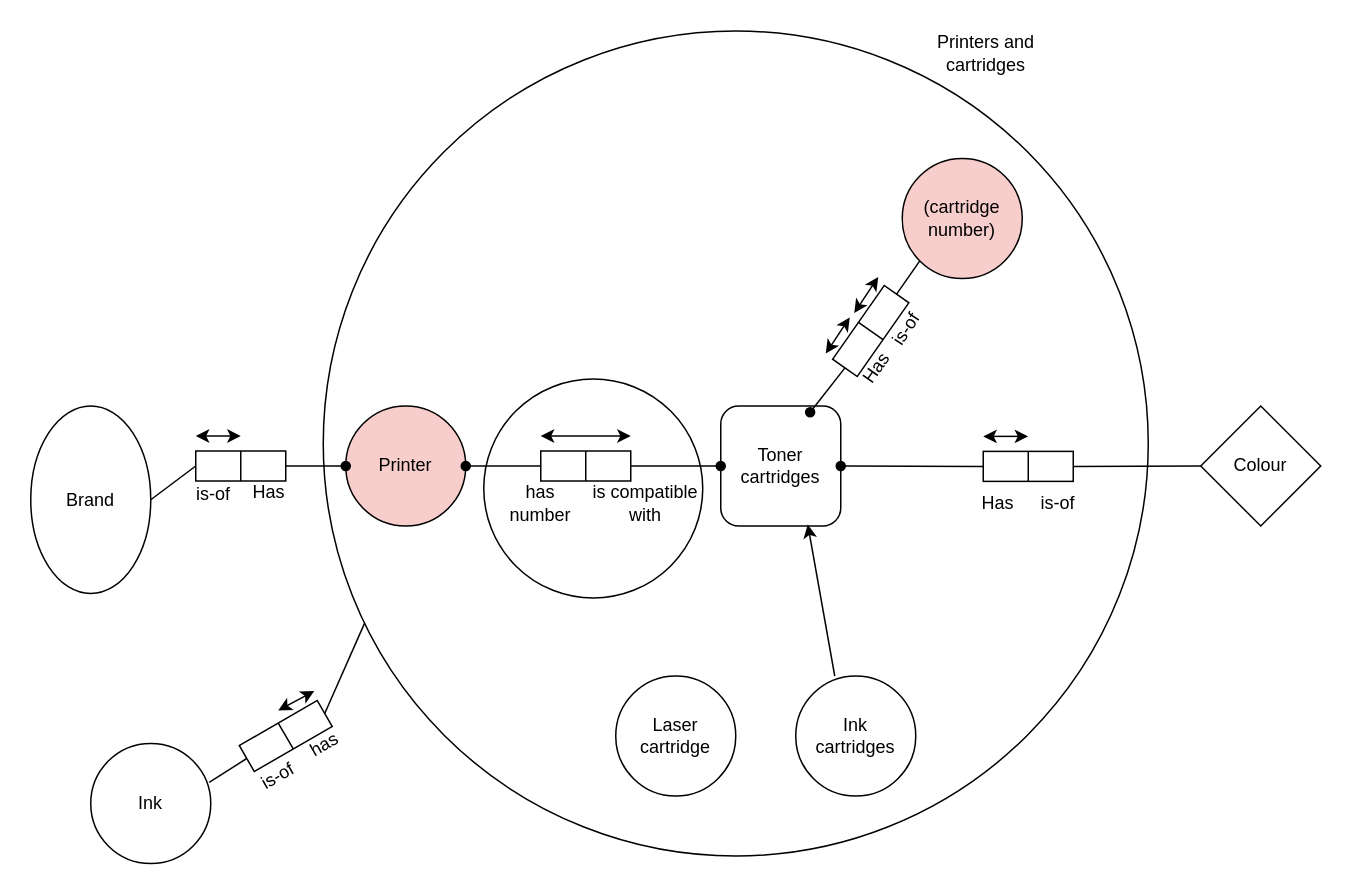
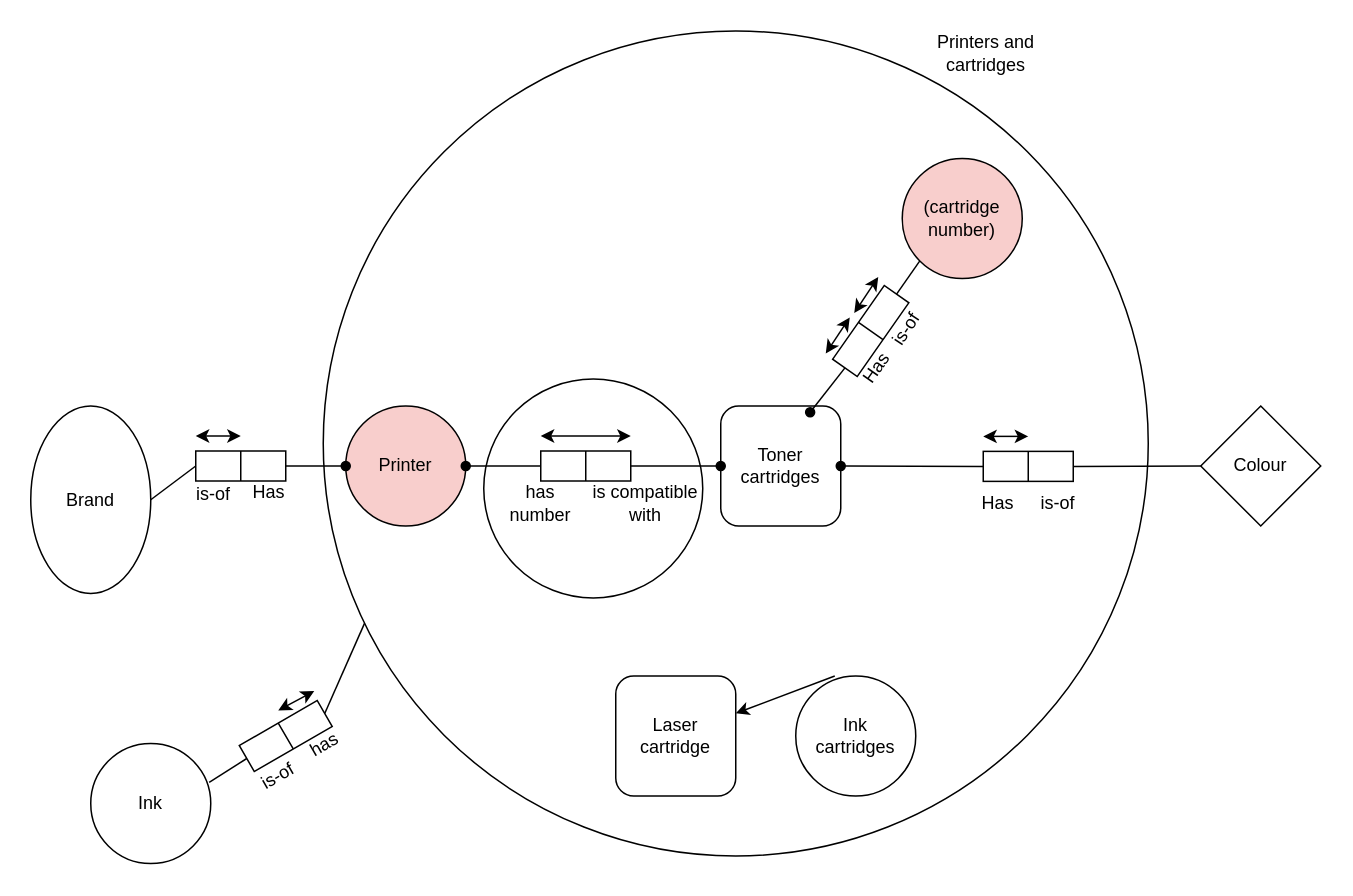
edge "Ink cartridges" -> "Toner cartridges": now "Ink cartridges" -> "Laser cartridge"
node "Laser cartridge": shape ellipse -> rounded rectangle
